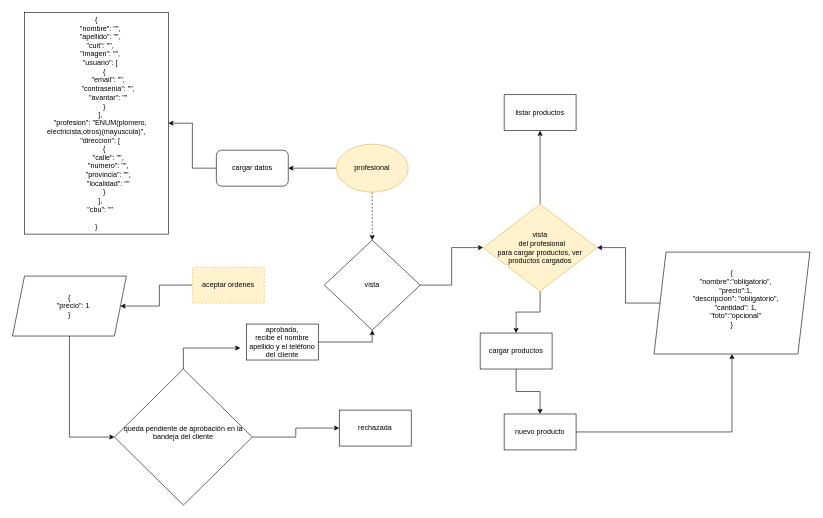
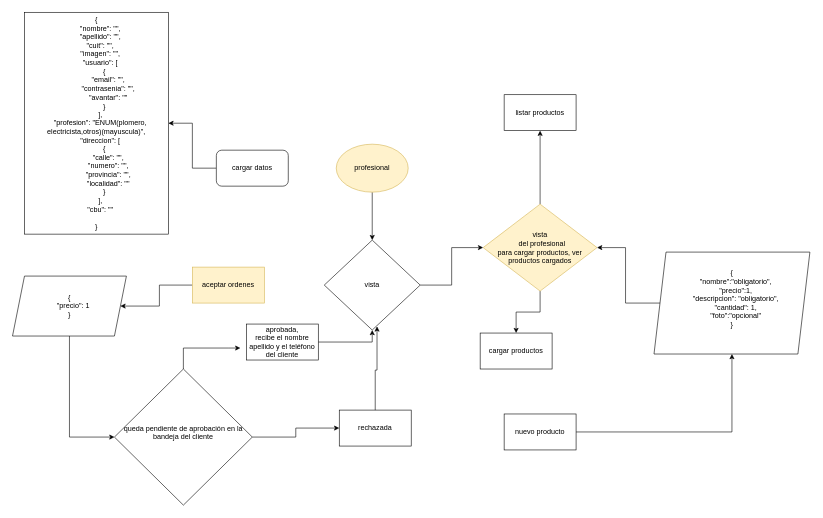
edge "profesional" -> "cargar datos": removed
edge "profesional" -> "vista": style dashed -> solid
node "aceptar ordenes": style dashed -> solid
edge "rechazada" -> "vista": added
edge "cargar productos" -> "nuevo producto": removed
